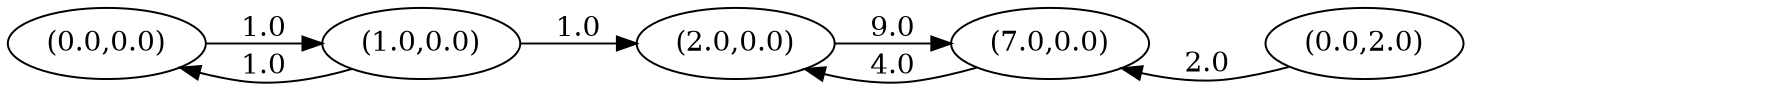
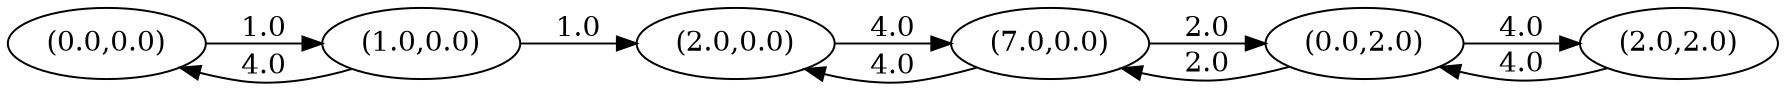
edge "(2.0,0.0)" -> "(7.0,0.0)": label "9.0" -> "4.0"
edge "(7.0,0.0)" -> "(0.0,2.0)": added, label "2.0"
node "(2.0,2.0)": added
edge "(1.0,0.0)" -> "(0.0,0.0)": label "1.0" -> "4.0"
